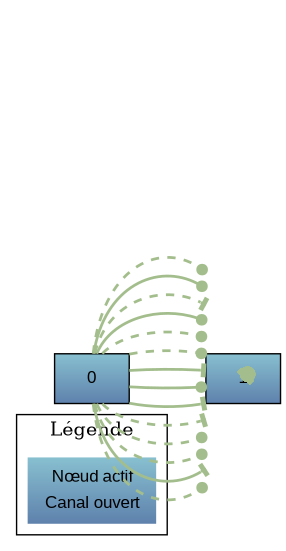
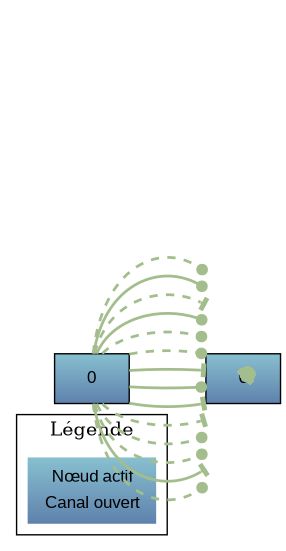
node "1": label "1" -> "6"
